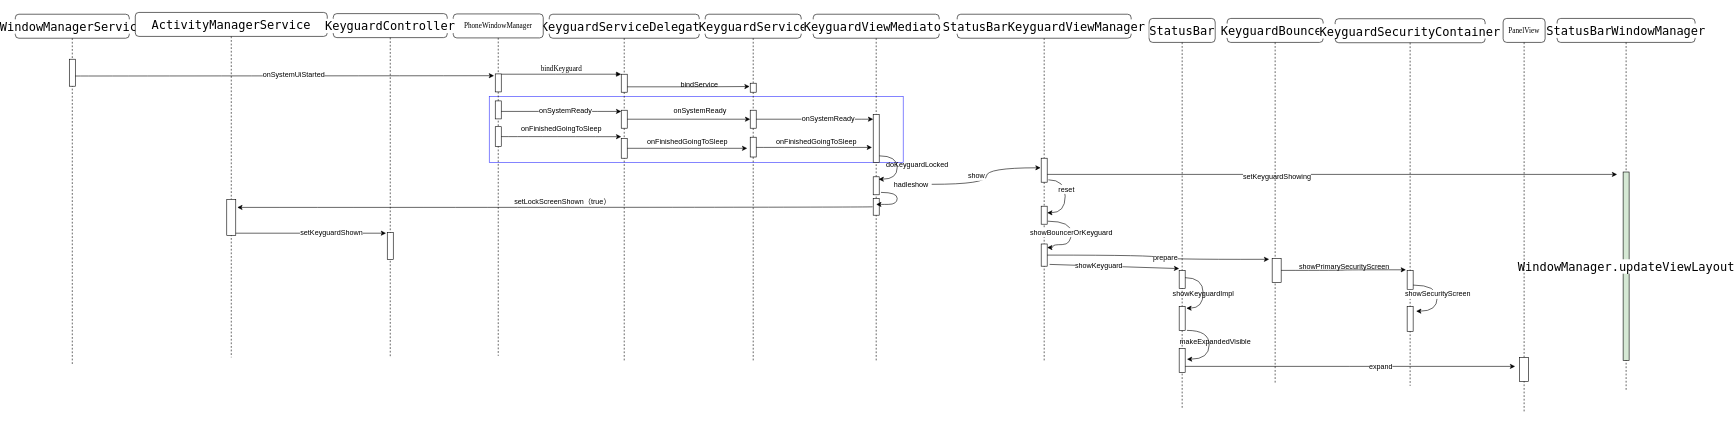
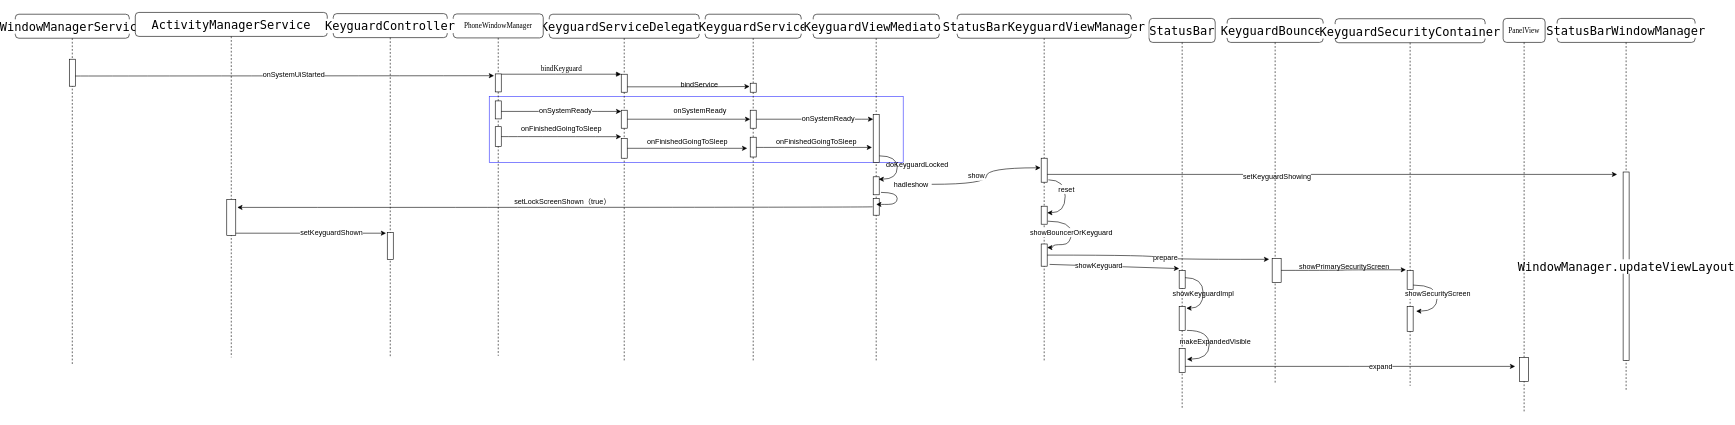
node "WindowManager.updateViewLayout": fillcolor #d5e8d4 -> #ffffff
